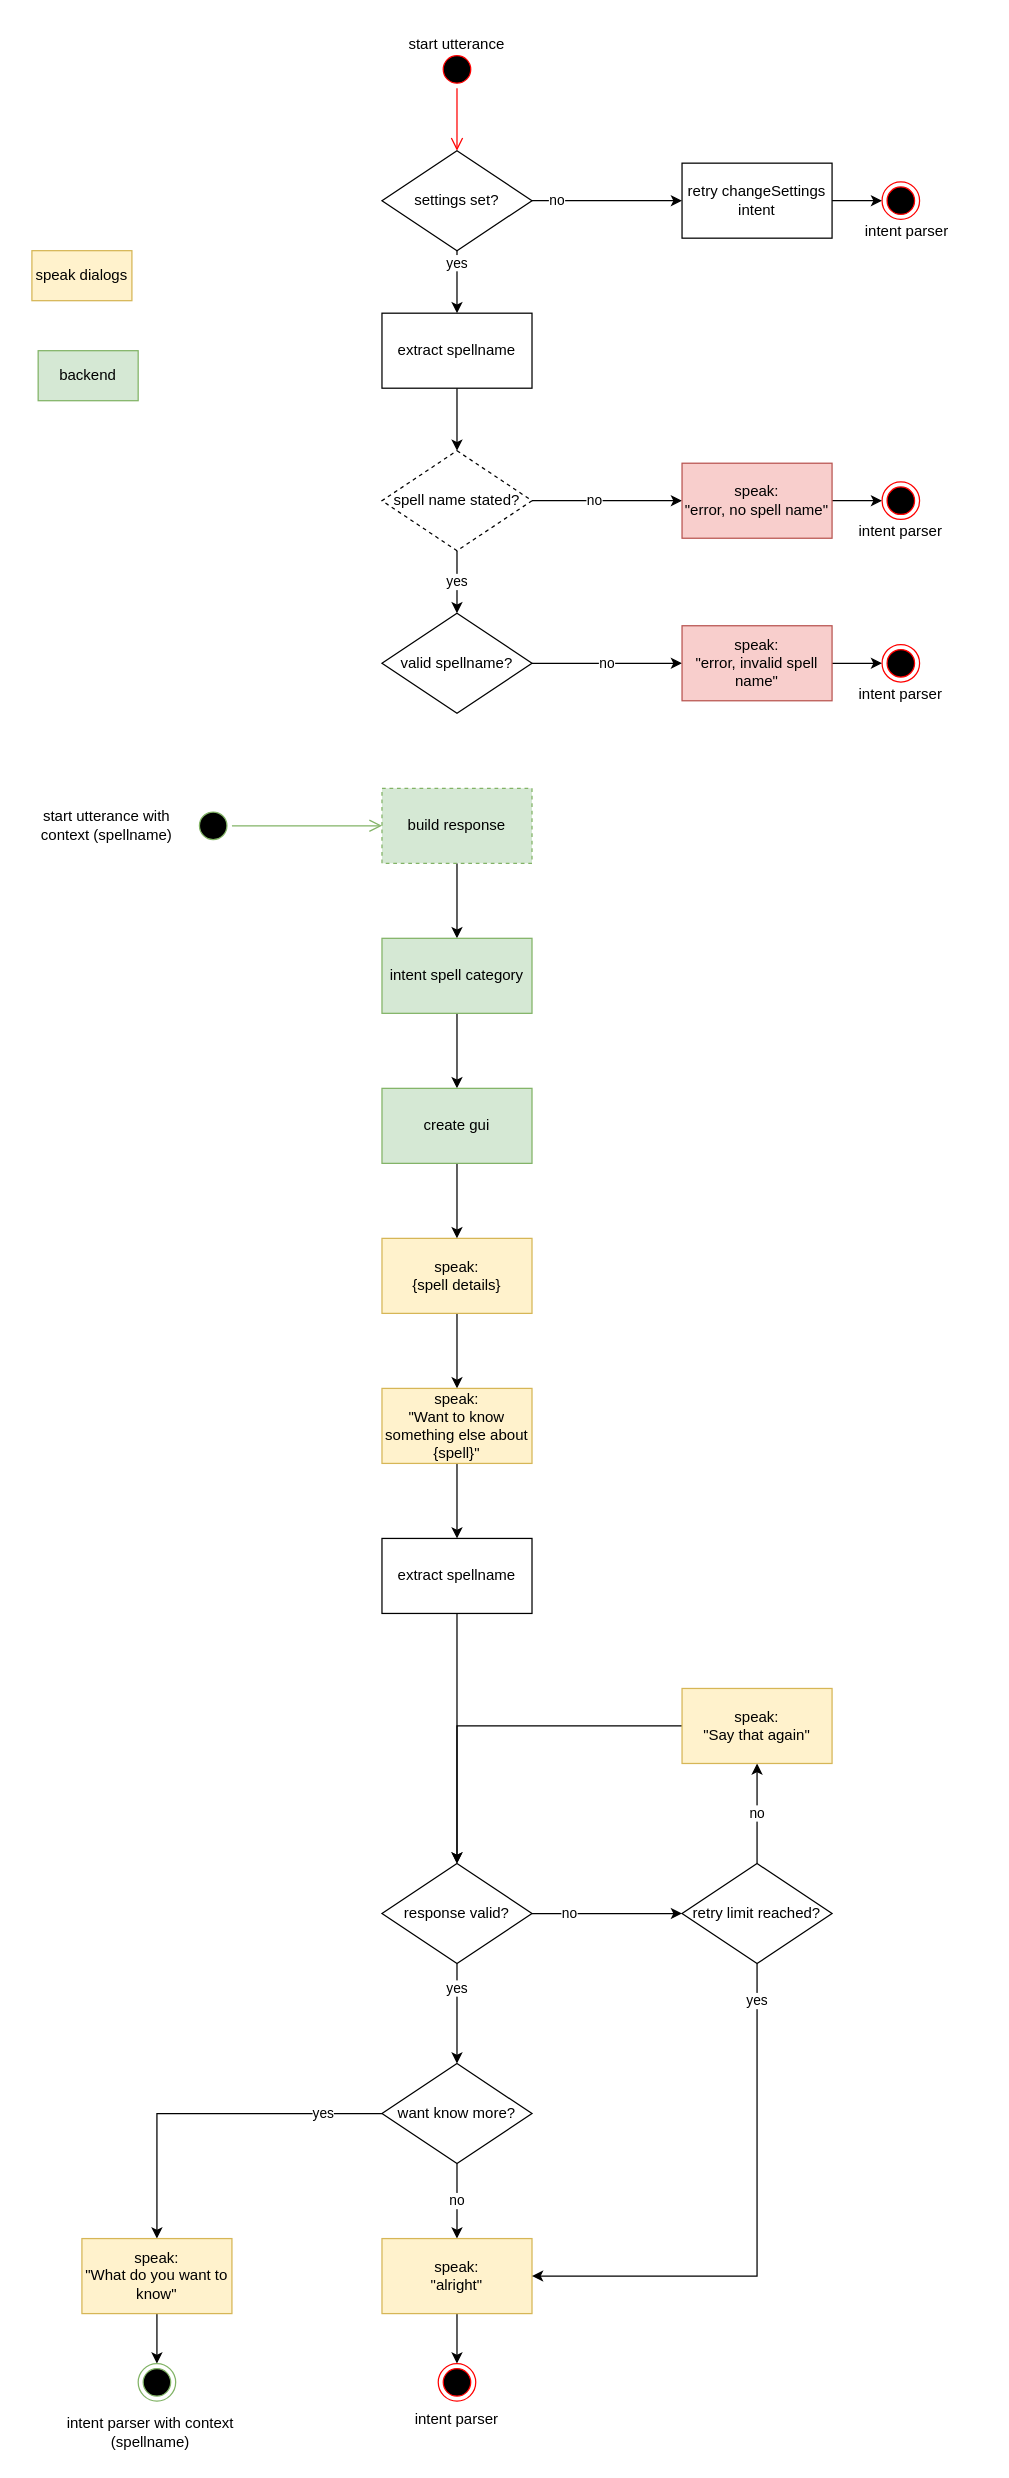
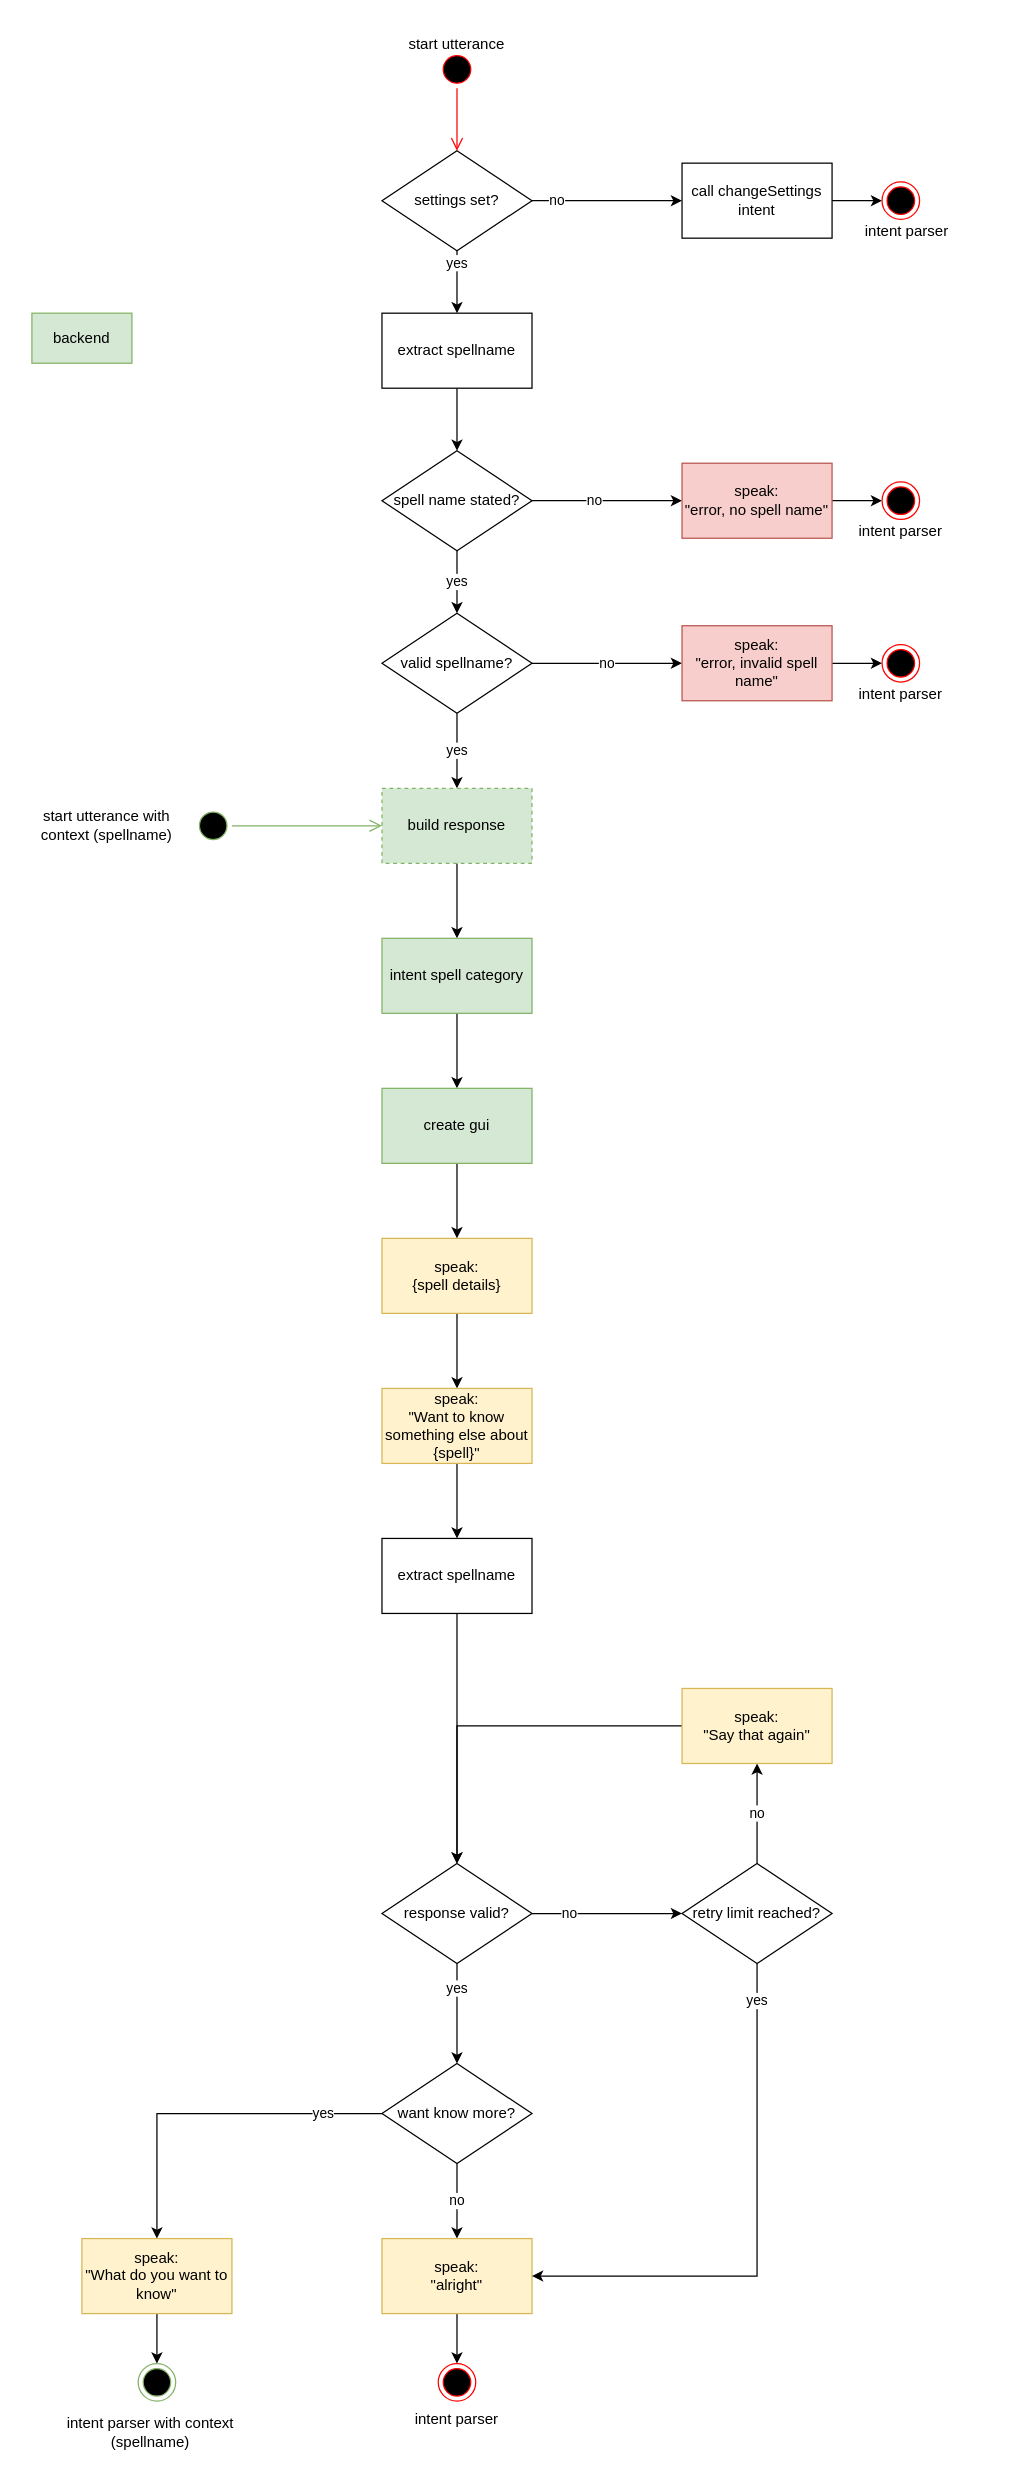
node "retry changeSettings intent": label "retry changeSettings intent" -> "call changeSettings intent"
node "speak dialogs": removed
node "backend": moved (88, 376) -> (82, 338)
node "spell name stated?": style dashed -> solid
edge "valid spellname?" -> "build response": added, label "yes"
